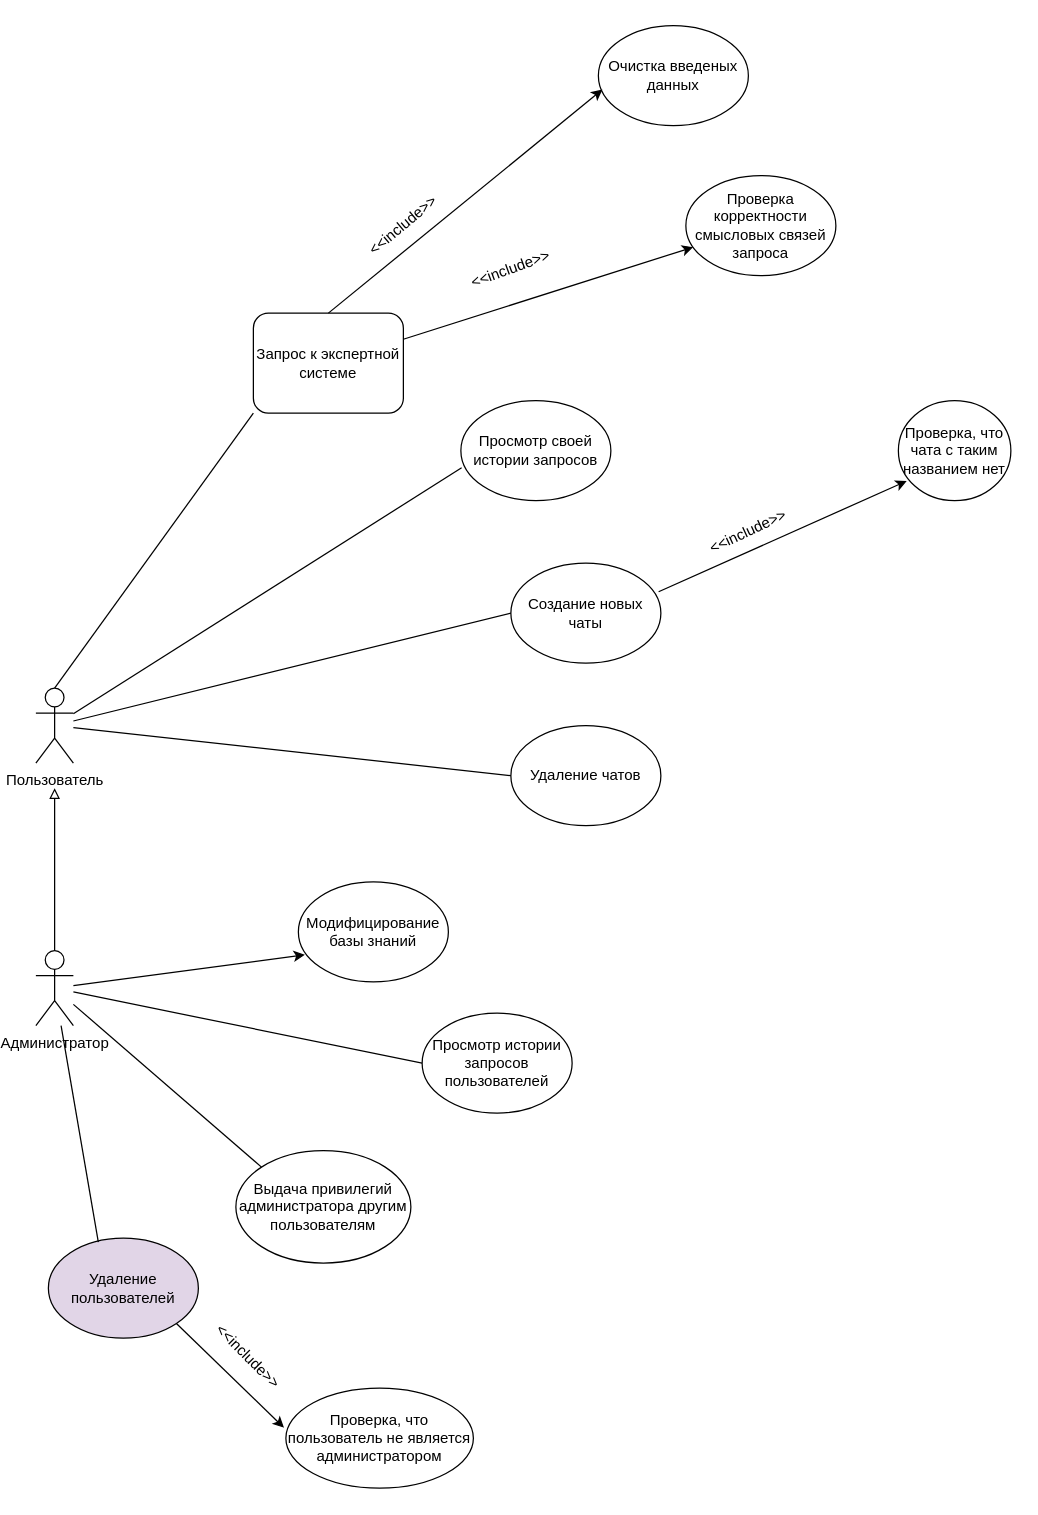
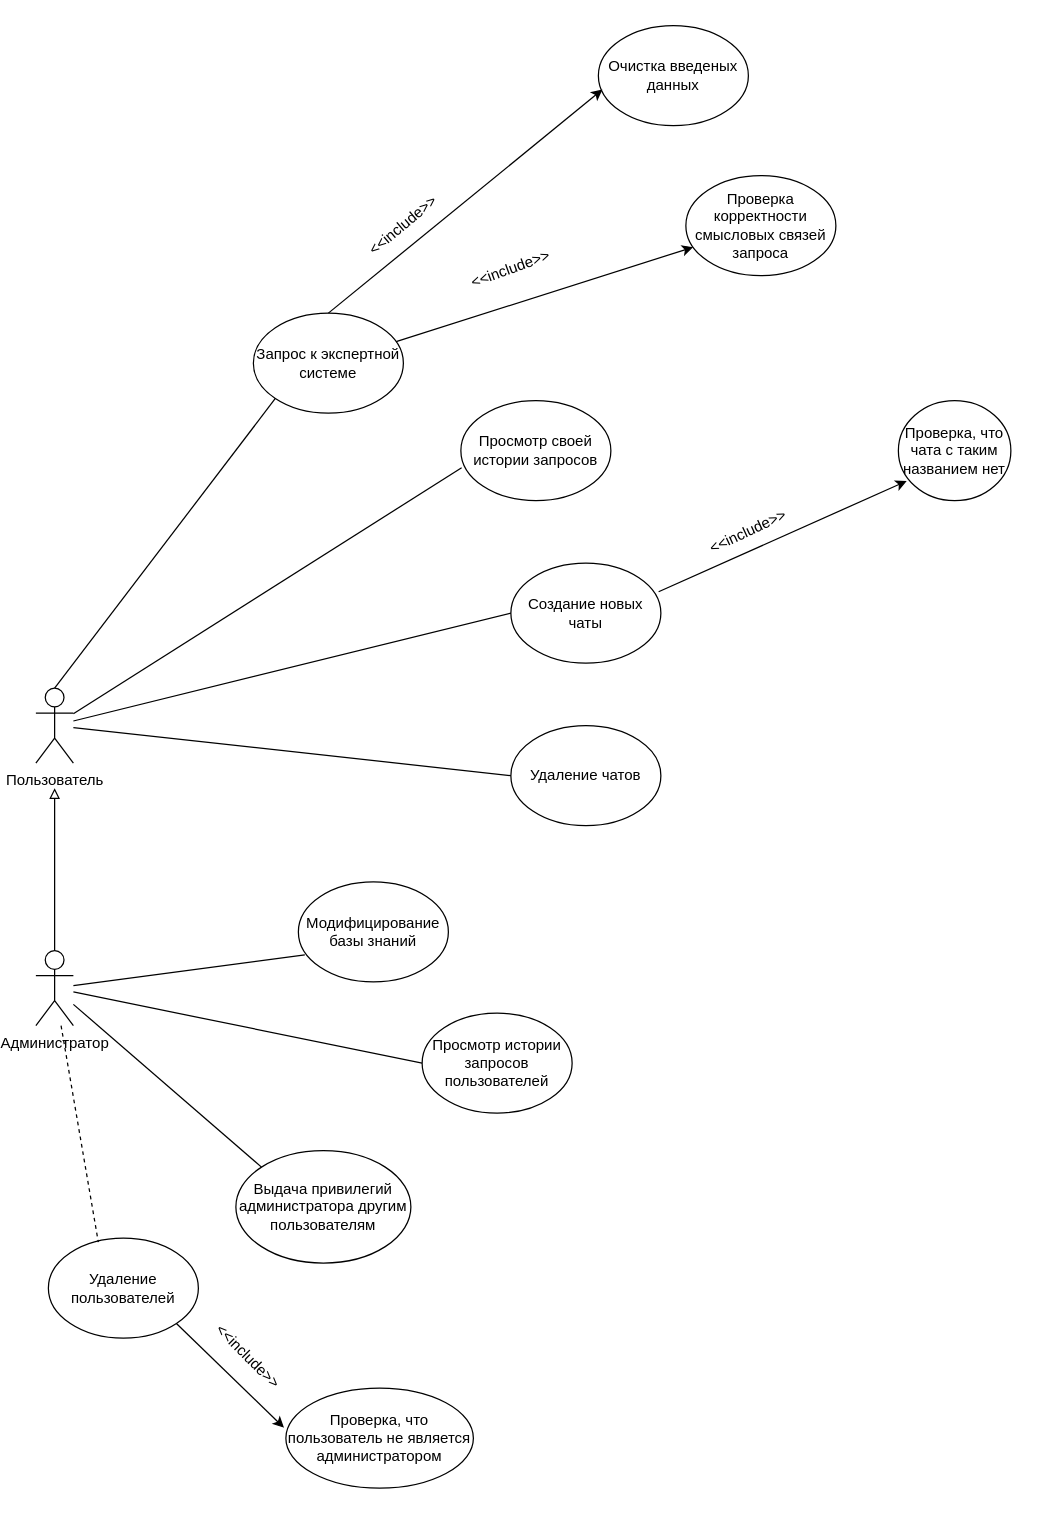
node "Запрос к экспертной системе": shape rounded rectangle -> ellipse
edge "Администратор" -> "Модифицирование базы знаний": arrowhead classic -> none
edge "Администратор" -- "Удаление пользователей": style solid -> dashed
node "Удаление пользователей": fillcolor #e1d5e7 -> #ffffff
